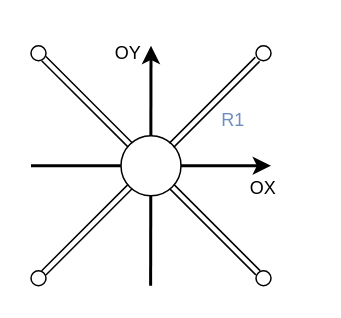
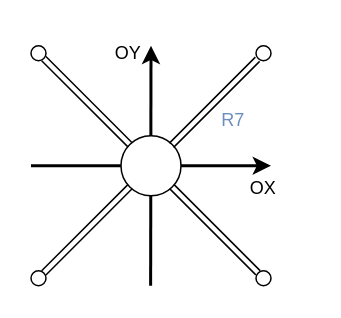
node "R1": label "R1" -> "R7"
